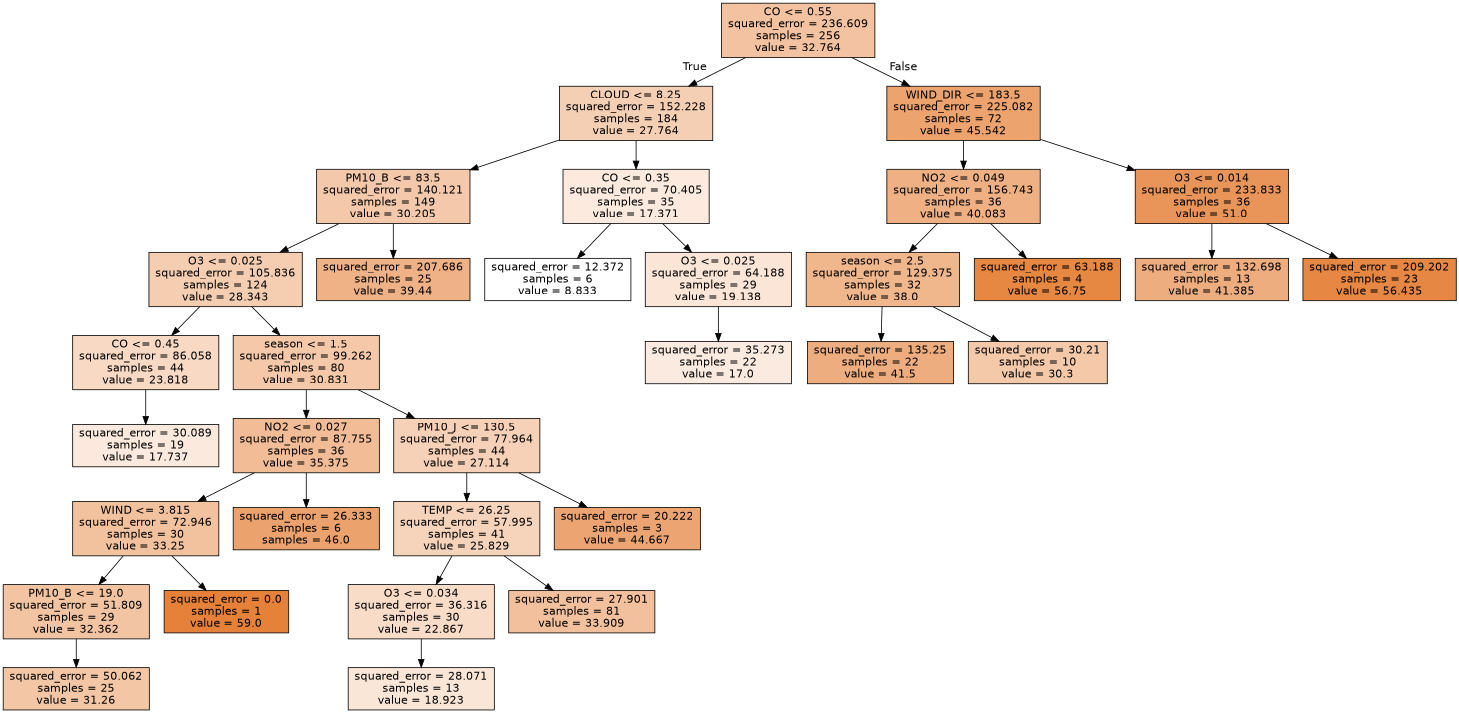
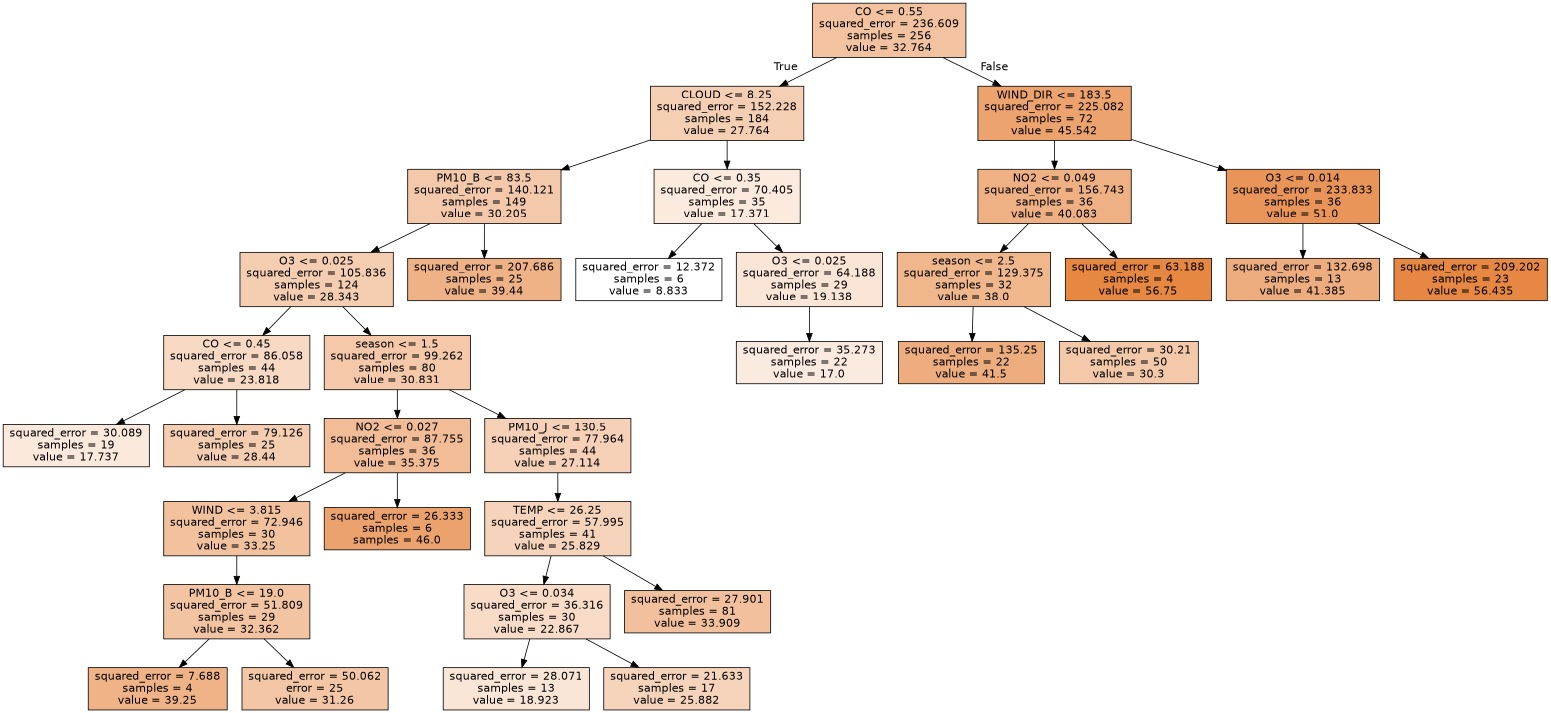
node "squared_error = 30.21 samples = 10 value = 30.3": label "squared_error = 30.21 samples = 10 value = 30.3" -> "squared_error = 30.21 samples = 50 value = 30.3"
node "squared_error = 79.126 samples = 25 value = 28.44": added
node "squared_error = 20.222 samples = 3 value = 44.667": removed
node "squared_error = 0.0 samples = 1 value = 59.0": removed
node "squared_error = 50.062 samples = 25 value = 31.26": label "squared_error = 50.062 samples = 25 value = 31.26" -> "squared_error = 50.062 error = 25 value = 31.26"
node "squared_error = 7.688 samples = 4 value = 39.25": added
node "squared_error = 21.633 samples = 17 value = 25.882": added
